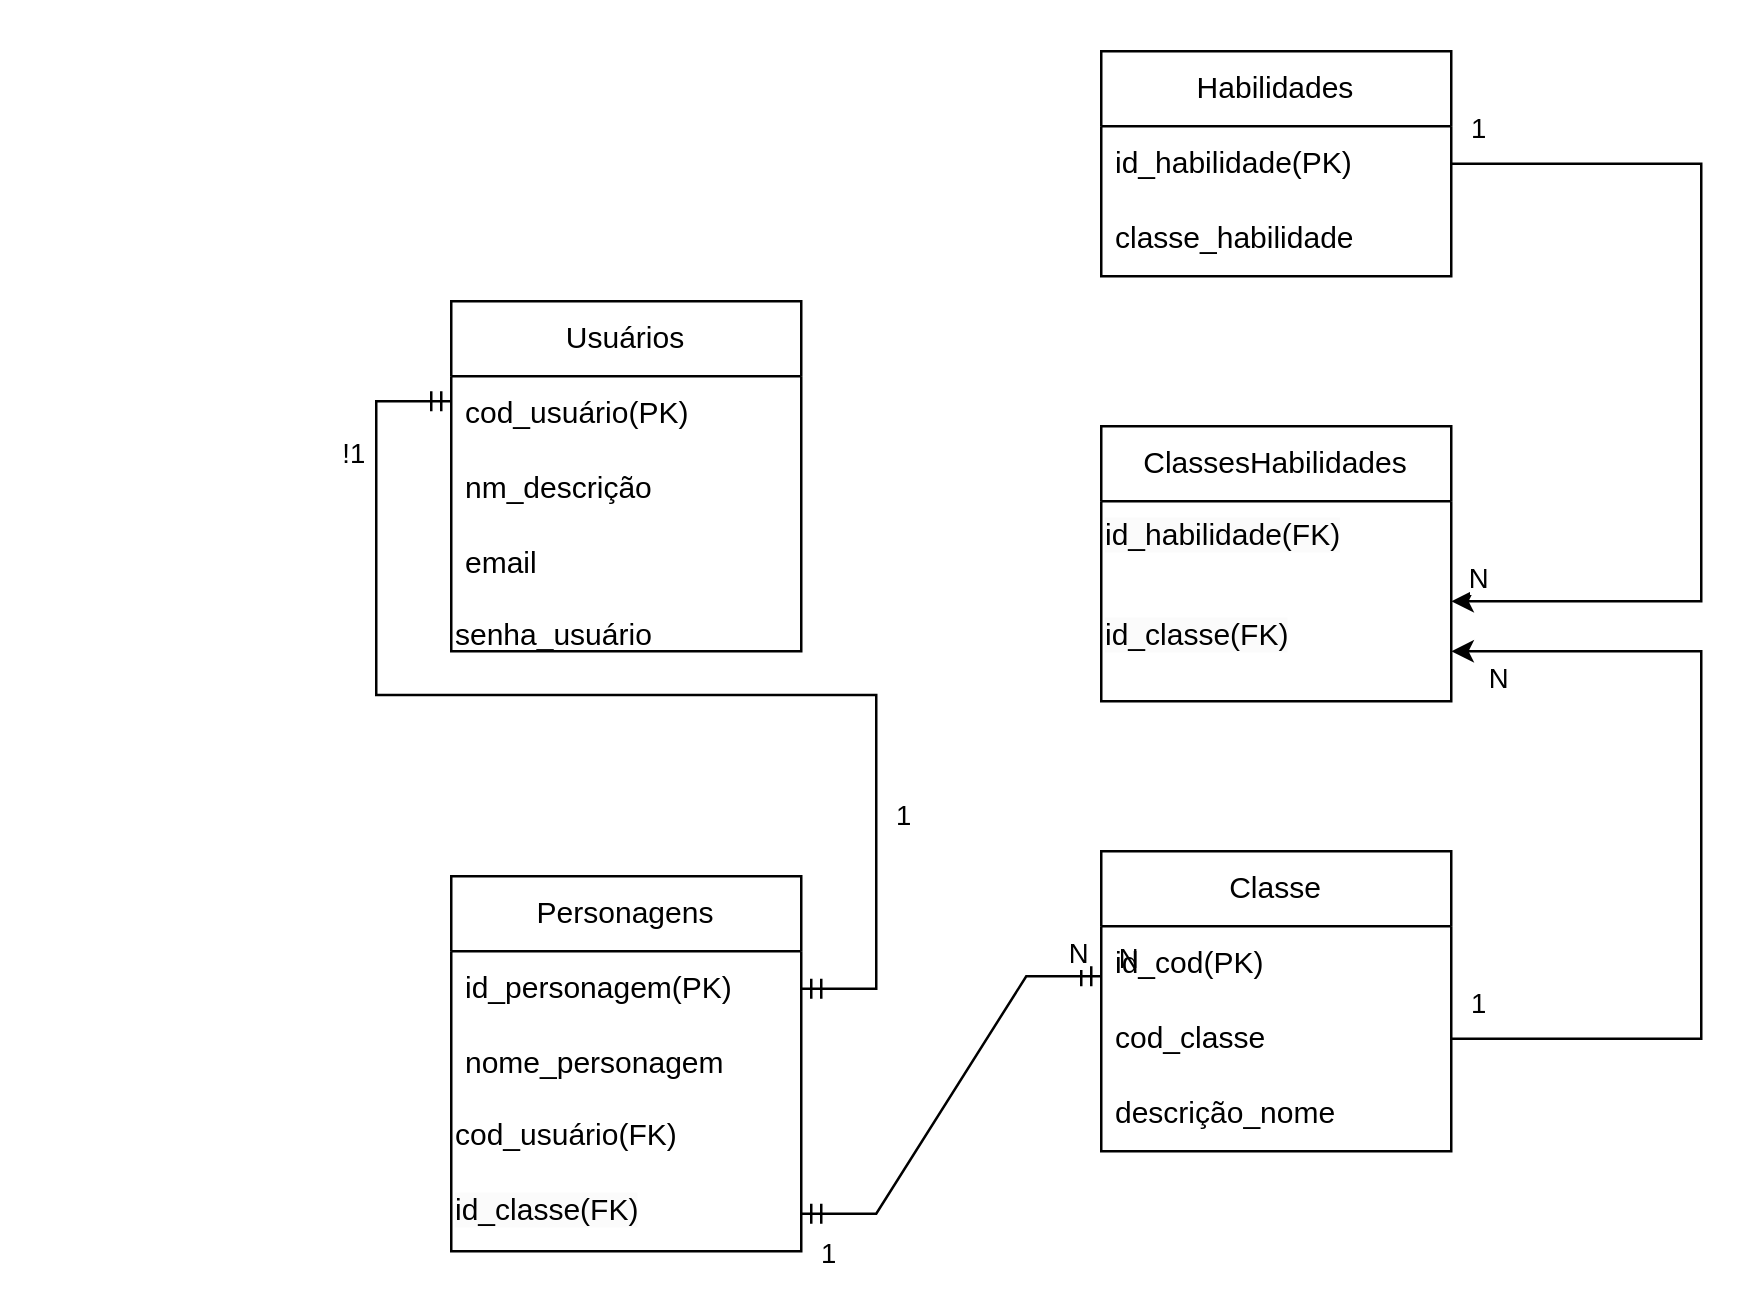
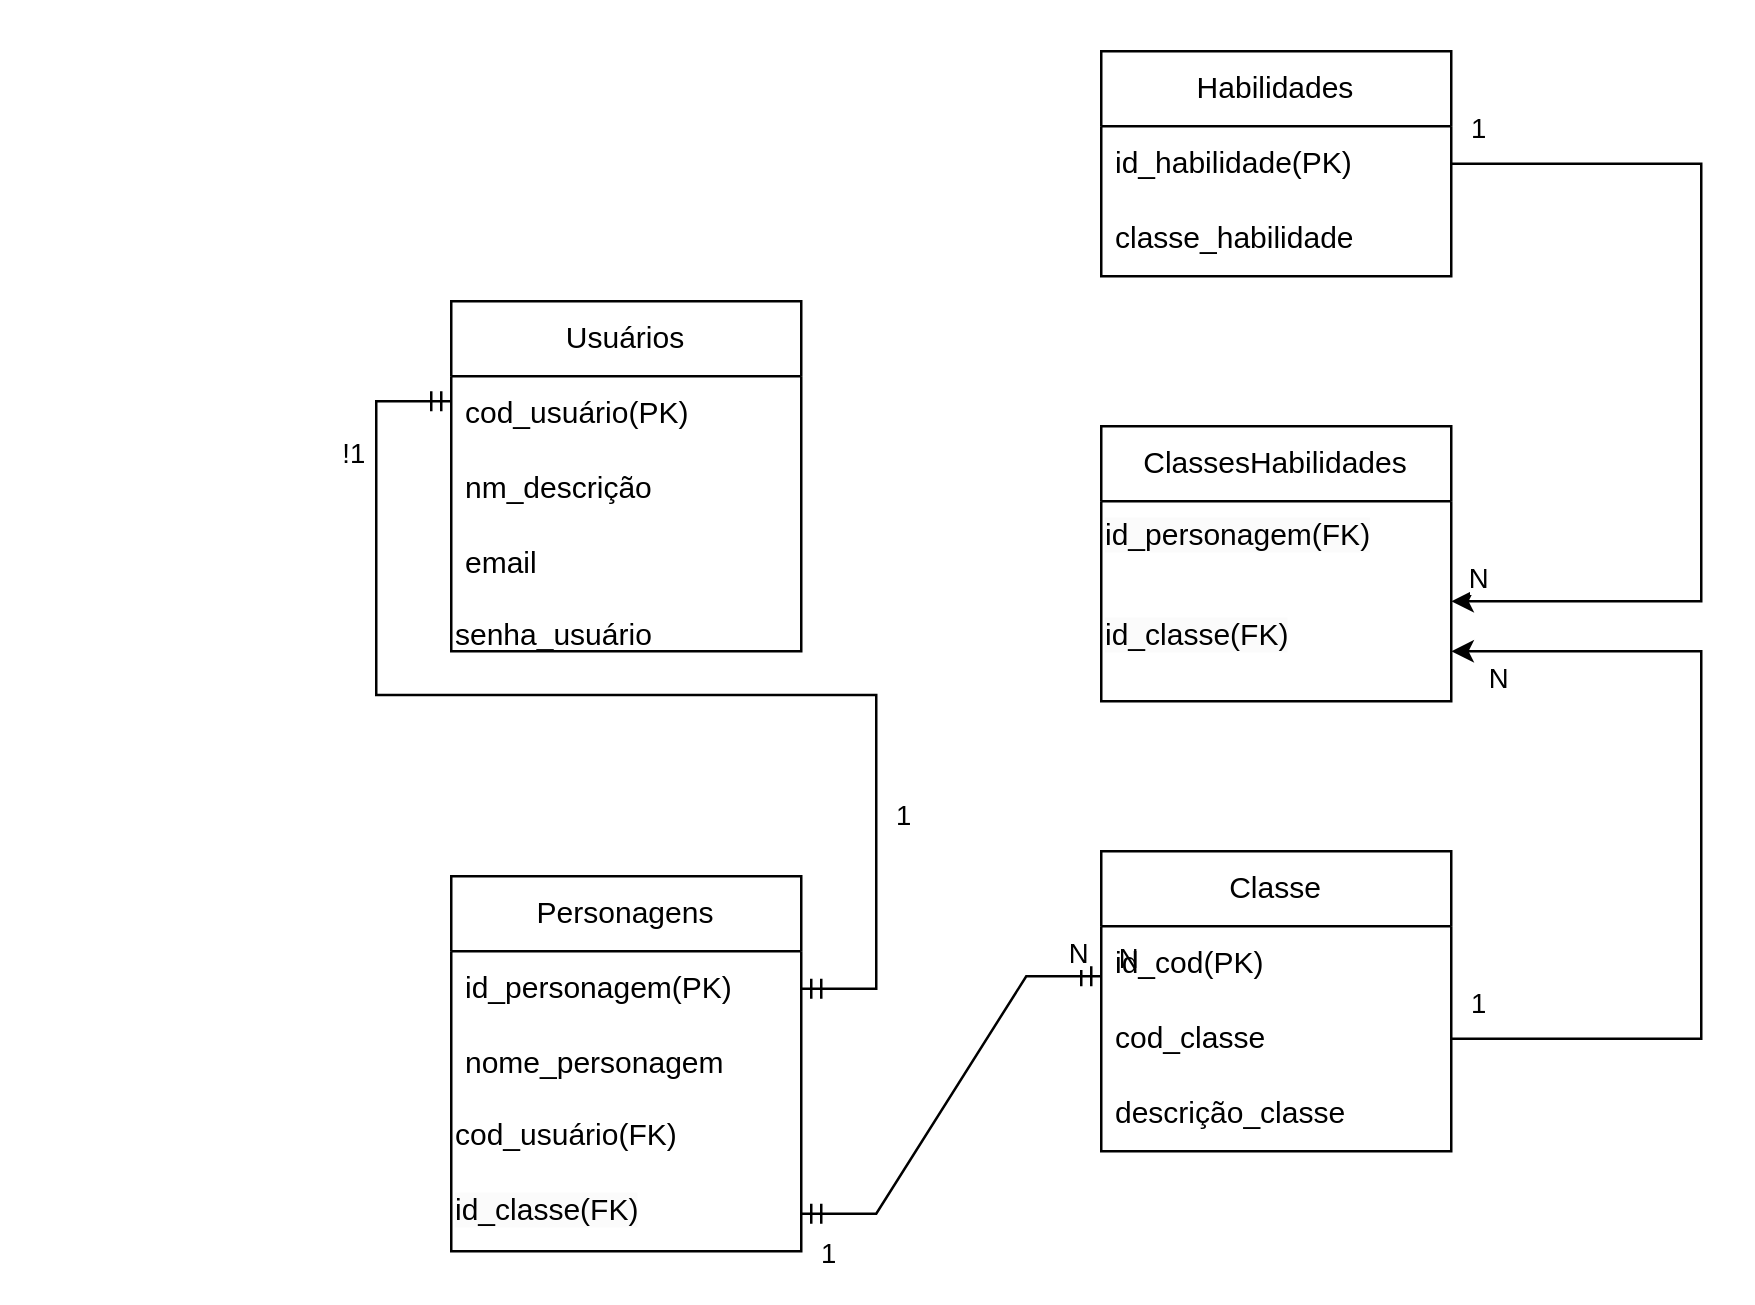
node "id_habilidade(FK)": label "id_habilidade(FK)" -> "id_personagem(FK)"
node "descrição_nome": label "descrição_nome" -> "descrição_classe"
